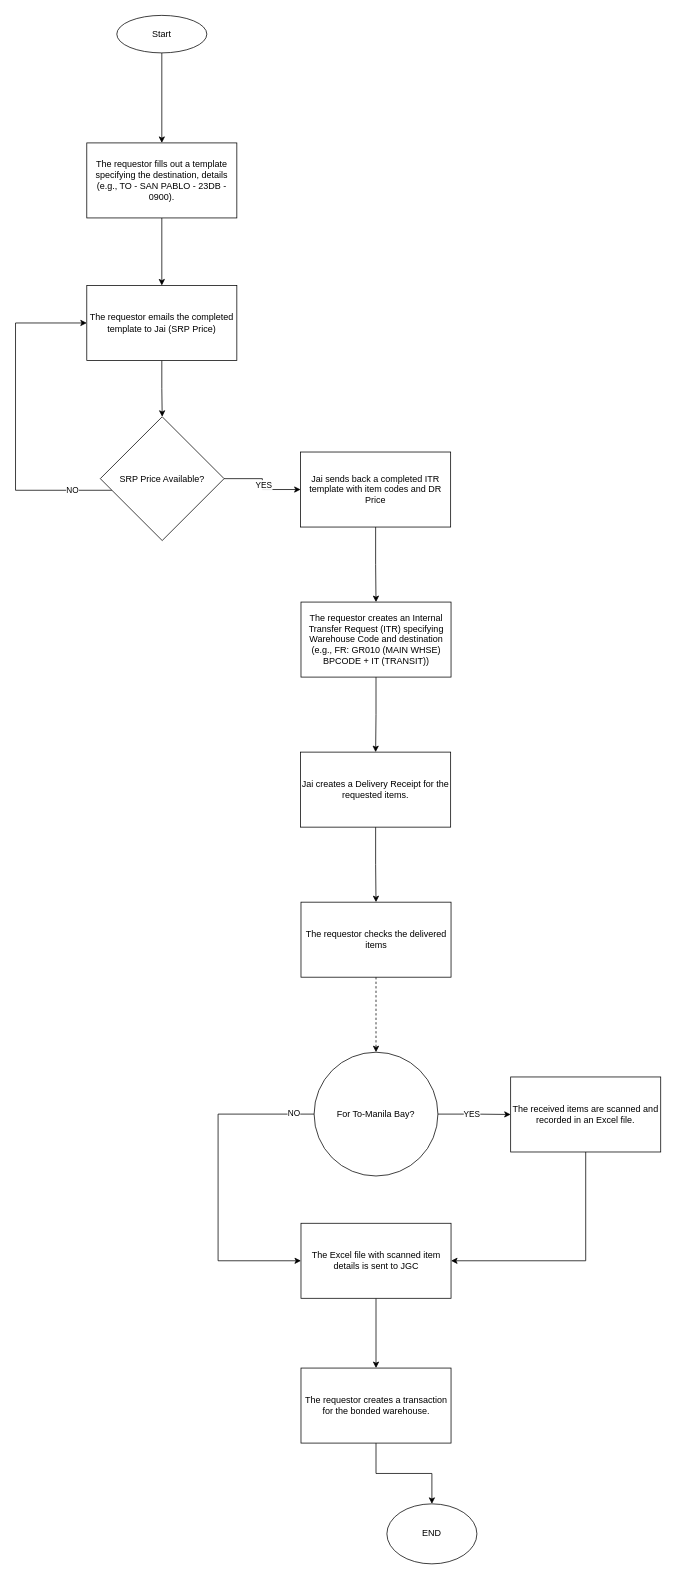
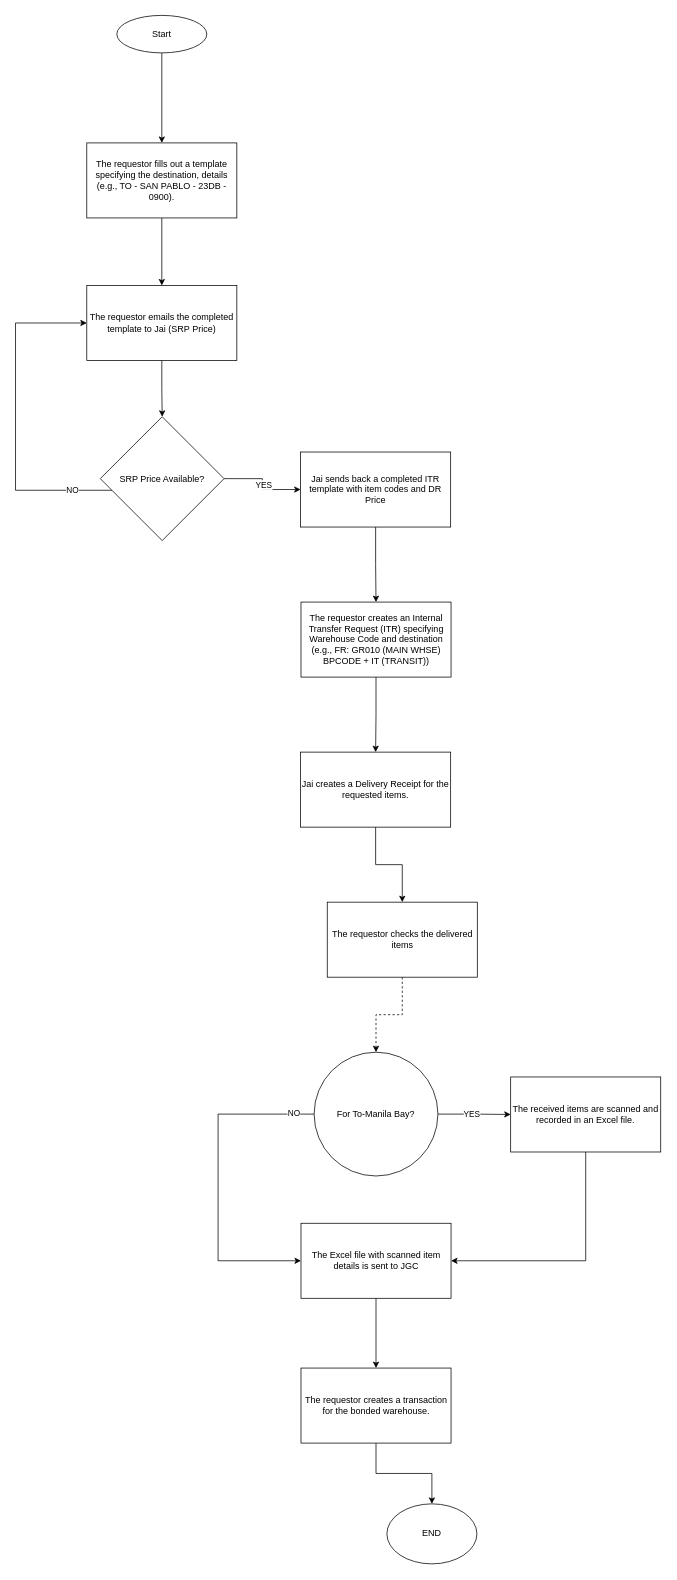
node "The requestor checks the delivered items": moved (376, 939) -> (402, 939)
